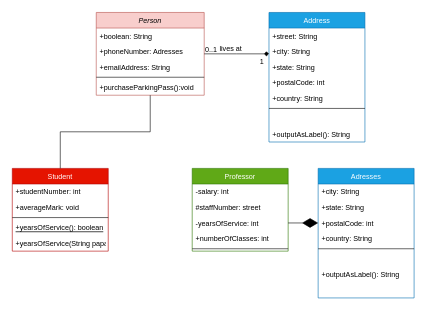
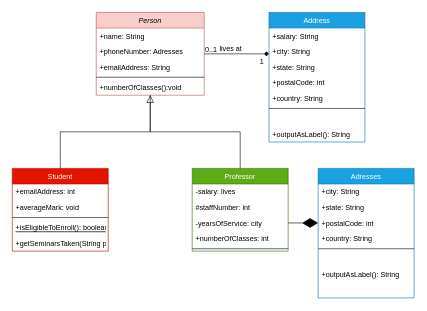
node "+boolean: String": label "+boolean: String" -> "+name: String"
node "+street: String": label "+street: String" -> "+salary: String"
node "+purchaseParkingPass():void": label "+purchaseParkingPass():void" -> "+numberOfClasses():void"
edge "Professor" -> "Person": added
node "+studentNumber: int": label "+studentNumber: int" -> "+emailAddress: int"
node "-salary: int": label "-salary: int" -> "-salary: lives"
node "#staffNumber: street": label "#staffNumber: street" -> "#staffNumber: int"
node "-yearsOfService: int": label "-yearsOfService: int" -> "-yearsOfService: city"
node "+yearsOfService(): boolean": label "+yearsOfService(): boolean" -> "+isEligibleToEnroll(): boolean"
node "+yearsOfService(String papa): int": label "+yearsOfService(String papa): int" -> "+getSeminarsTaken(String papa): int"
